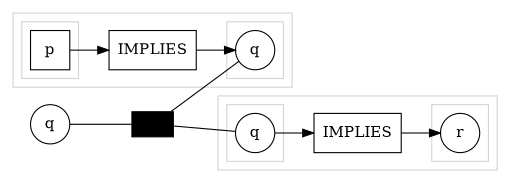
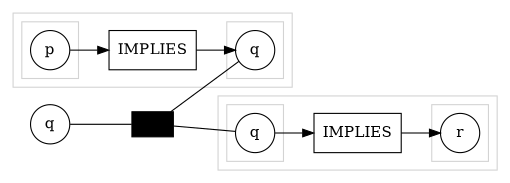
node "p": shape box -> circle
